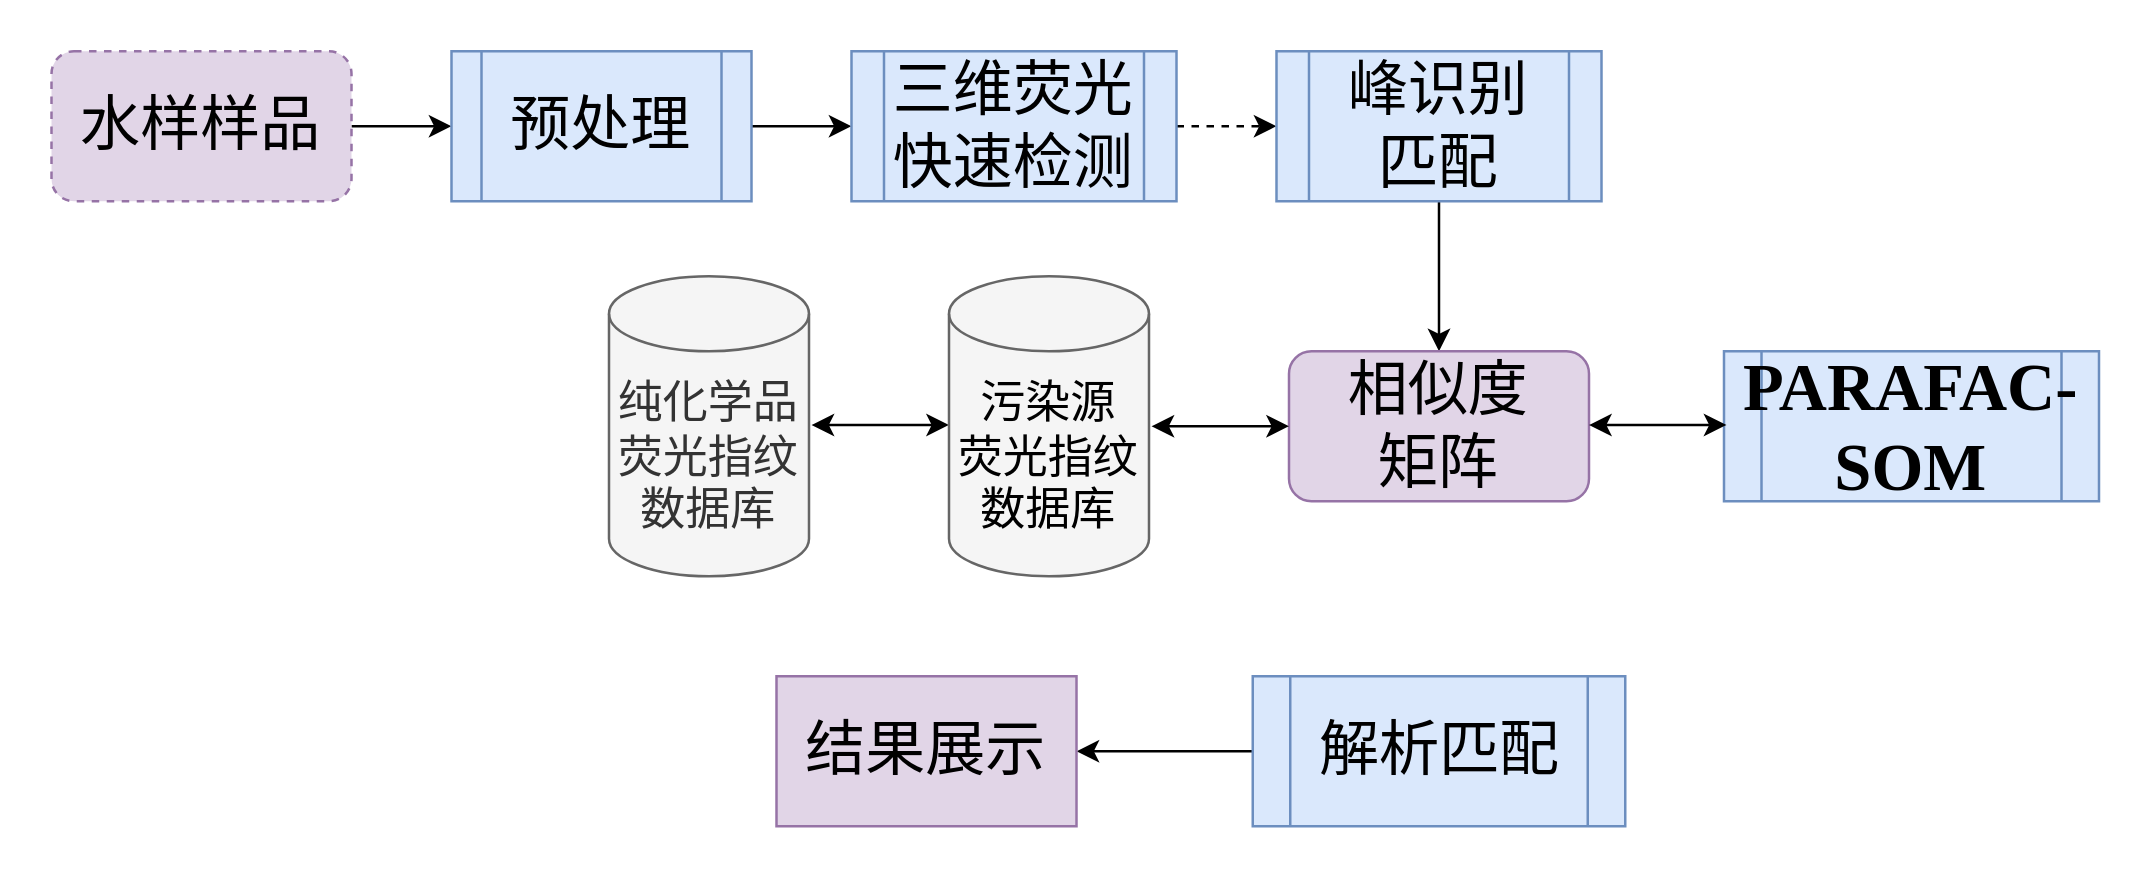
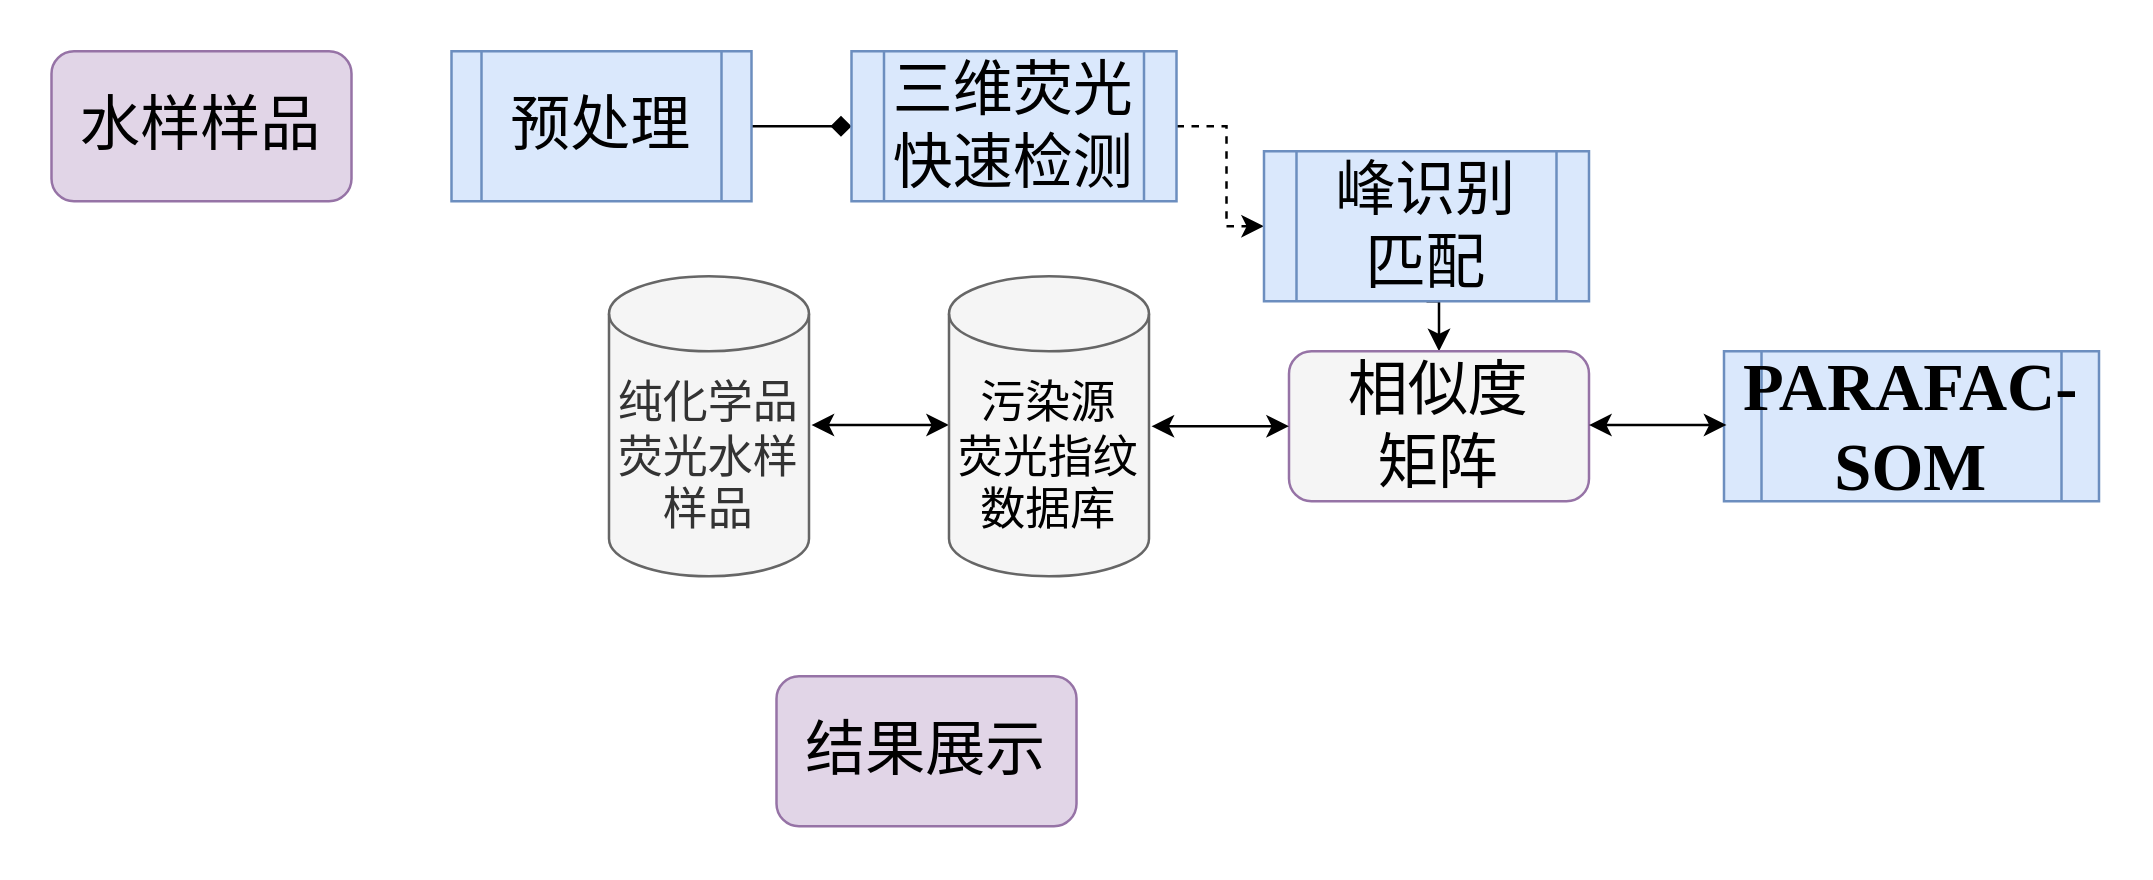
node "水样样品": style dashed -> solid
edge "水样样品" -> "预处理": removed
edge "预处理" -> "三维荧光 快速检测": arrowhead classic -> diamond
node "峰识别 匹配": moved (1439, 126) -> (1426, 226)
node "相似度 矩阵": fillcolor #e1d5e7 -> #f5f5f5
node "纯化学品荧光指纹数据库": label "纯化学品荧光指纹数据库" -> "纯化学品荧光水样样品"
node "结果展示": shape rectangle -> rounded rectangle
edge "解析匹配" -> "结果展示": removed
node "解析匹配": removed
